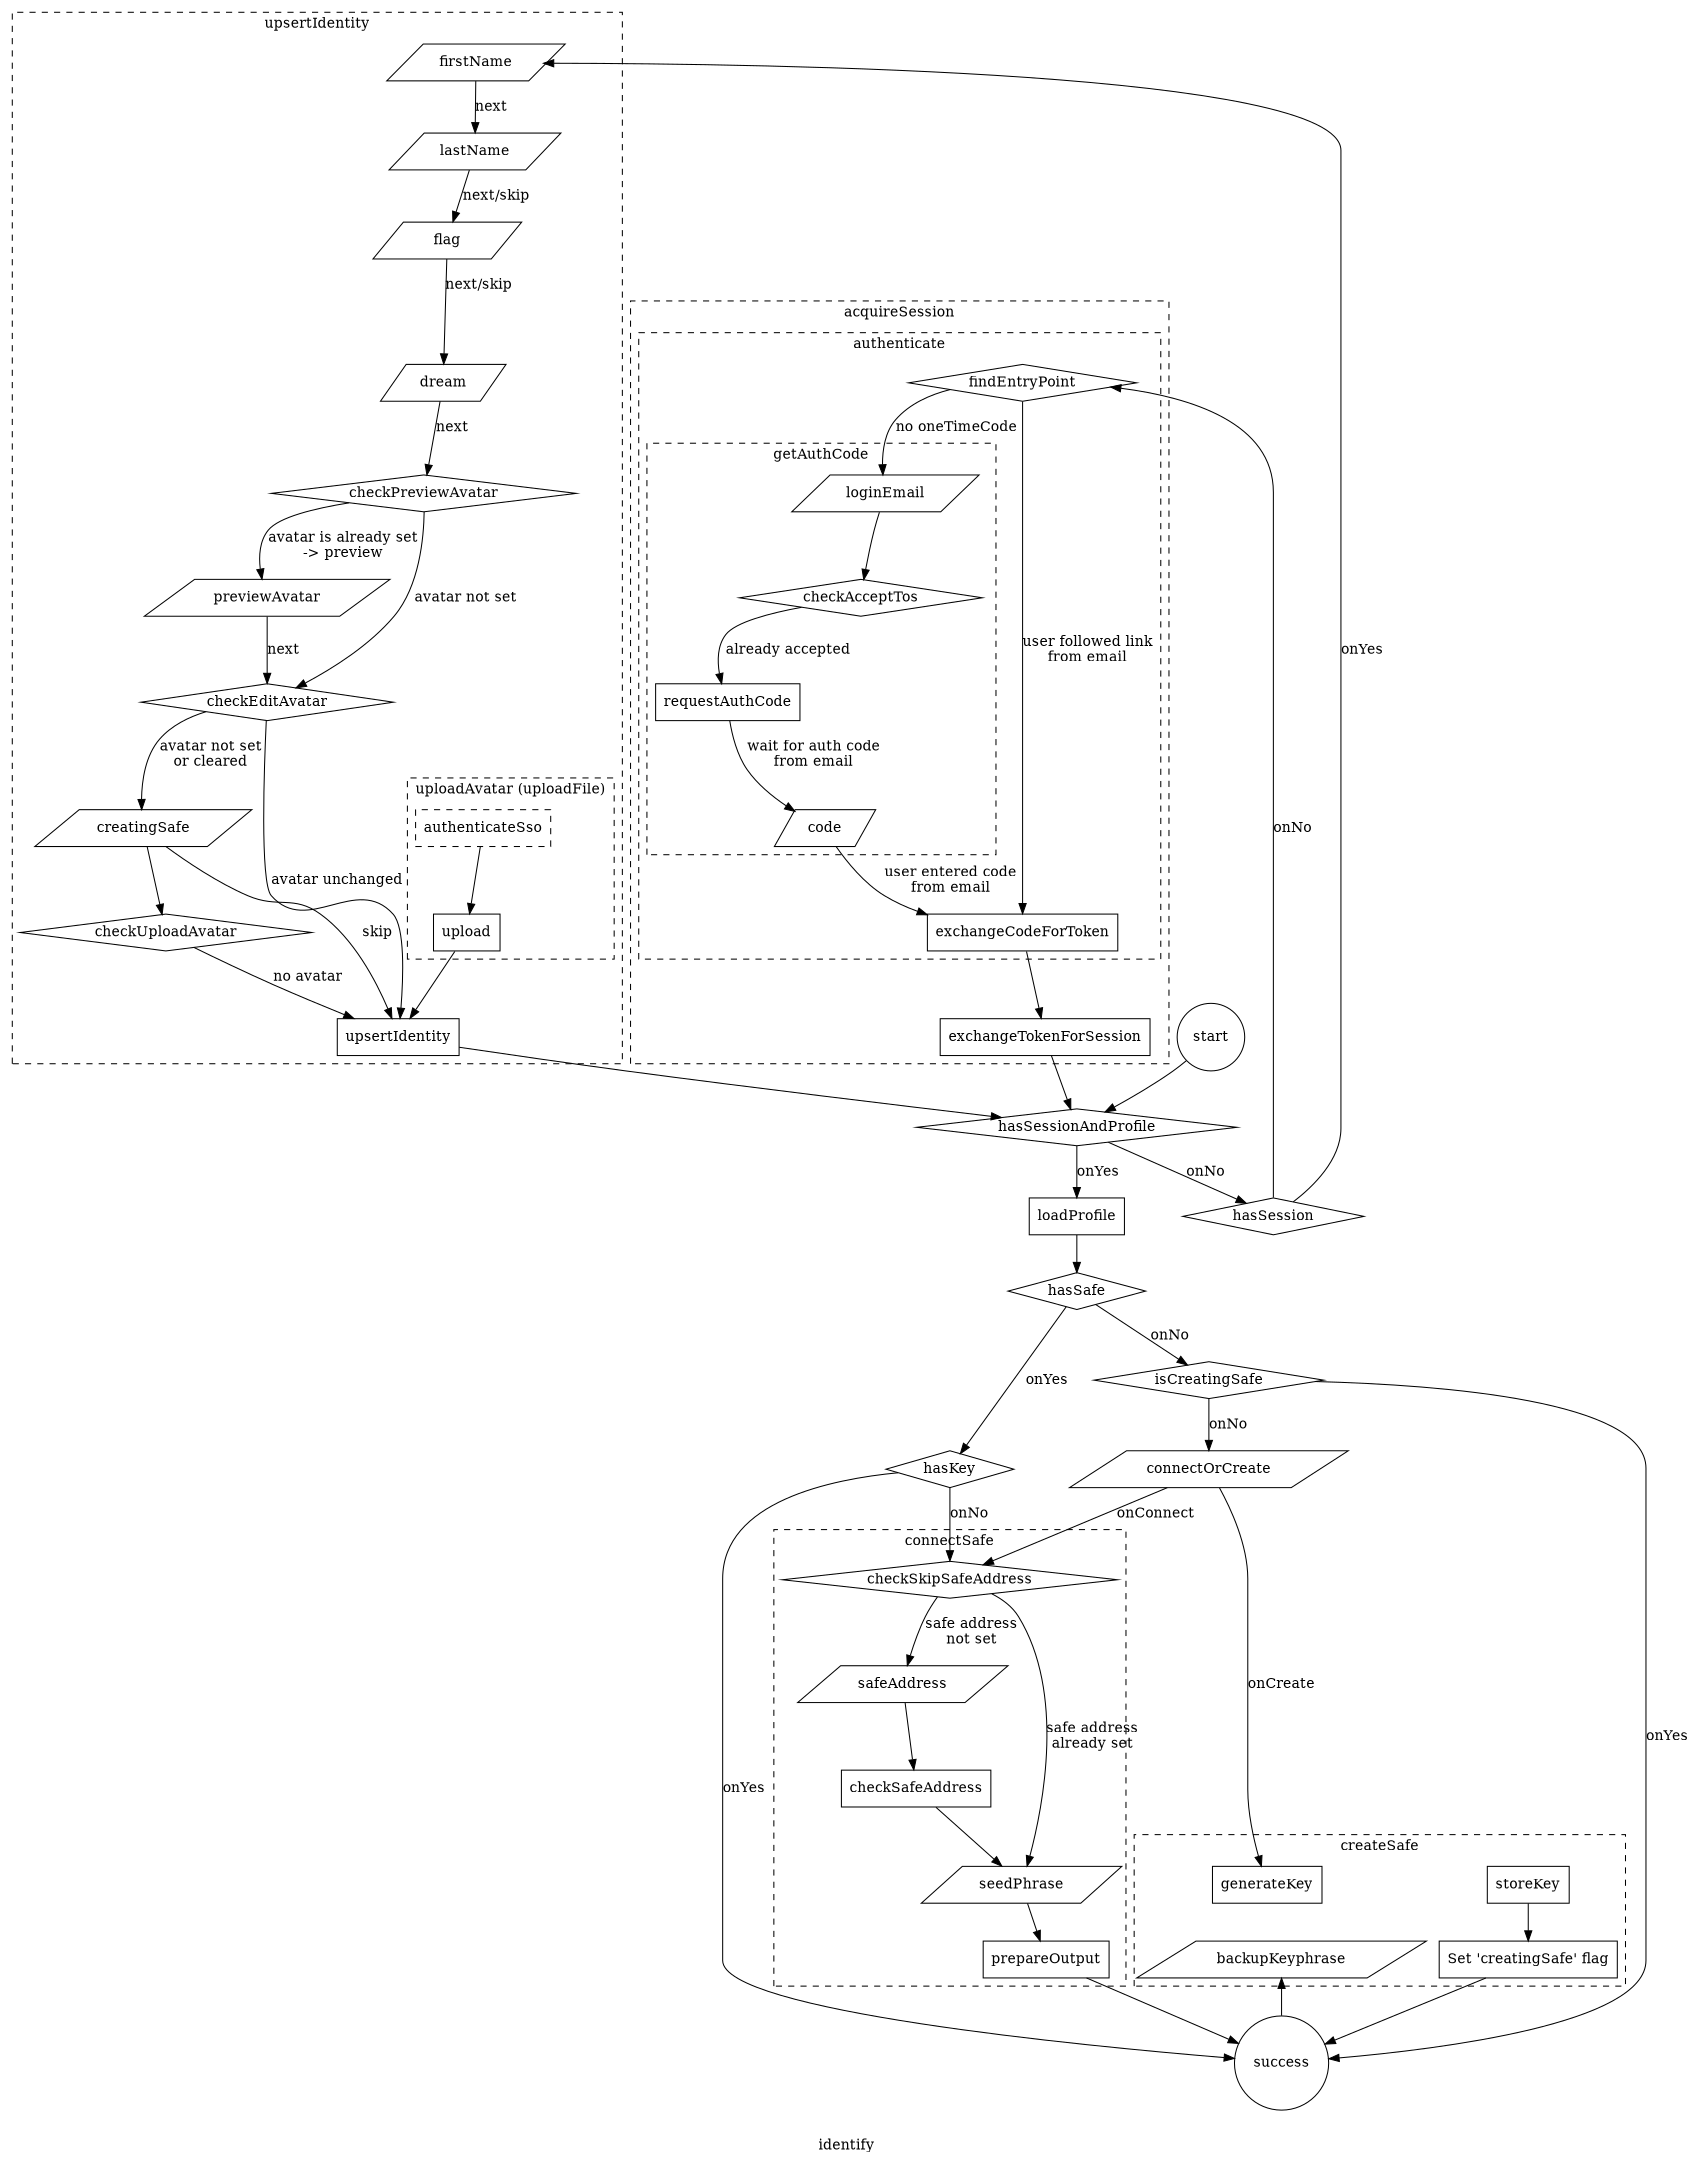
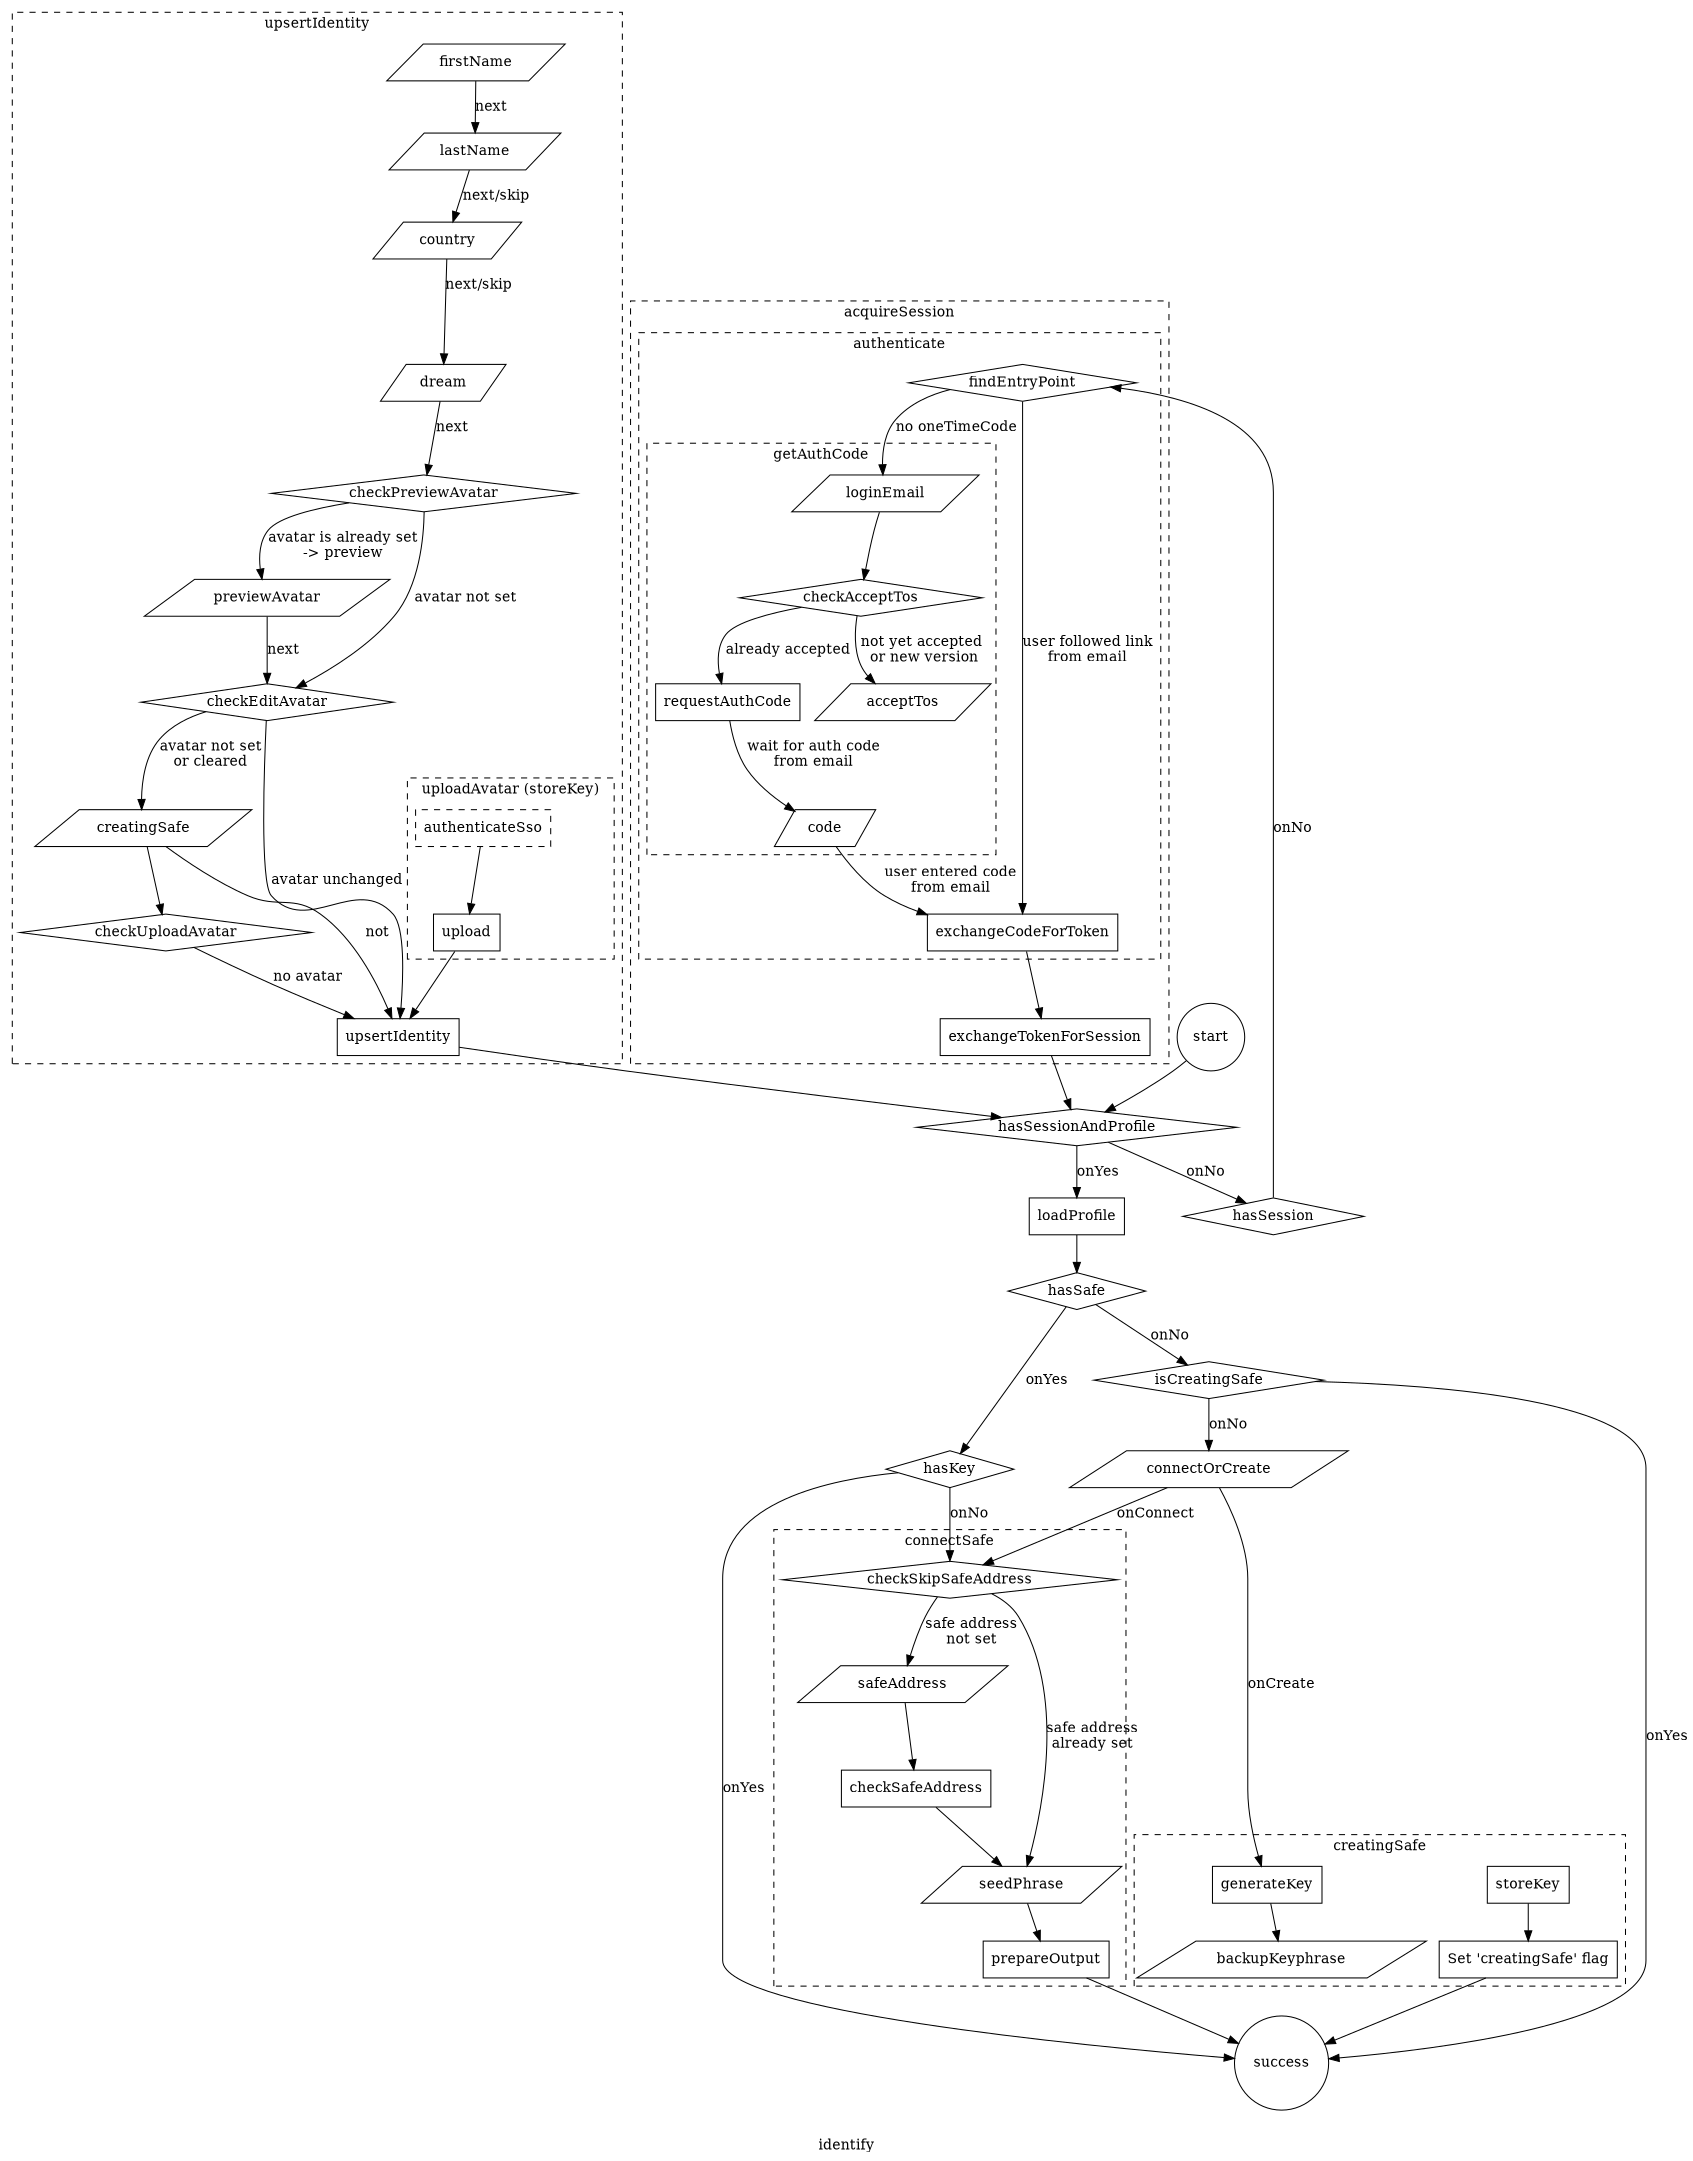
node "flag": label "flag" -> "country"
edge "hasSession" -> "firstName": removed, label "onYes"
node "acceptTos": added
cluster "uploadAvatar (uploadFile)": label "uploadAvatar (uploadFile)" -> "uploadAvatar (storeKey)"
edge "creatingSafe" -> "upsertIdentity": label "skip" -> "not"
cluster "createSafe": label "createSafe" -> "creatingSafe"
edge "success" -> "backupKeyphrase": now "generateKey" -> "backupKeyphrase"
